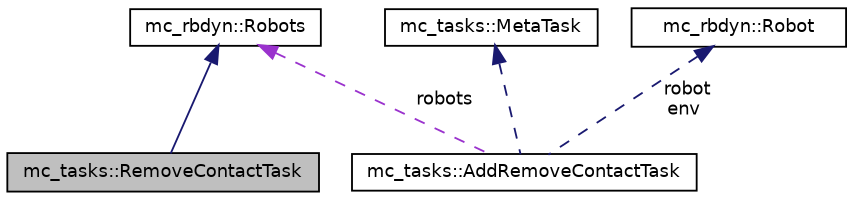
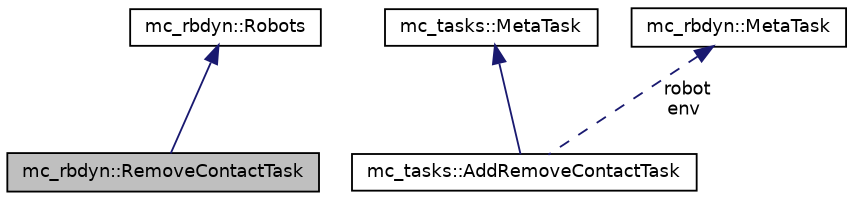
node "mc_rbdyn::Robot": label "mc_rbdyn::Robot" -> "mc_rbdyn::MetaTask"
edge "mc_tasks::AddRemoveContactTask" -> "mc_rbdyn::Robots": removed, label "robots"
edge "mc_tasks::AddRemoveContactTask" -> "mc_tasks::MetaTask": style dashed -> solid
node "mc_tasks::RemoveContactTask": label "mc_tasks::RemoveContactTask" -> "mc_rbdyn::RemoveContactTask"
